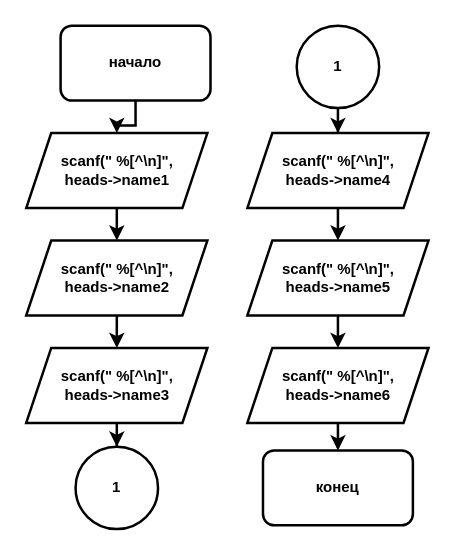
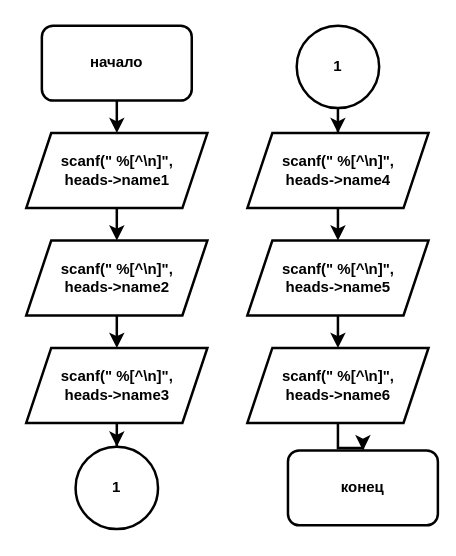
node "начало": moved (136, 63) -> (117, 63)
node "конец": moved (338, 488) -> (363, 488)
